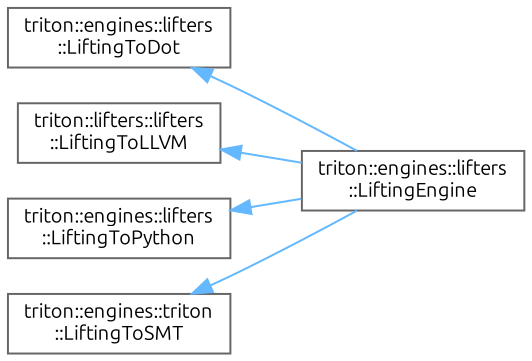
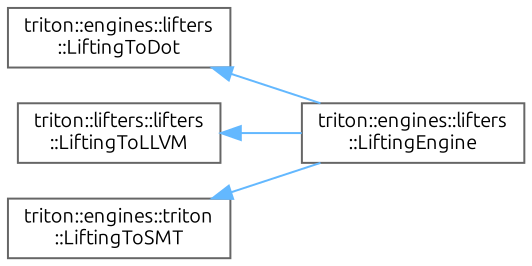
node "triton::engines::lifters ::LiftingToPython": removed
